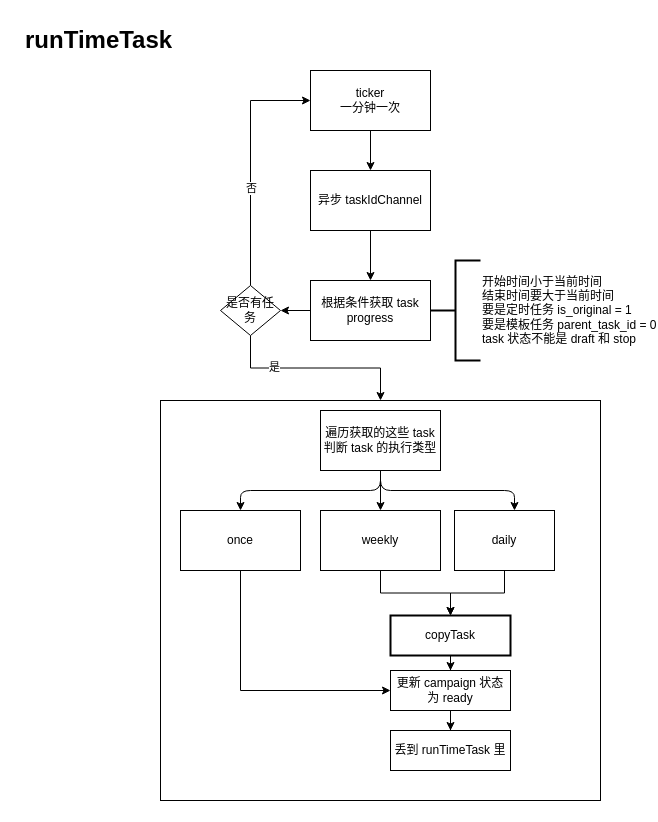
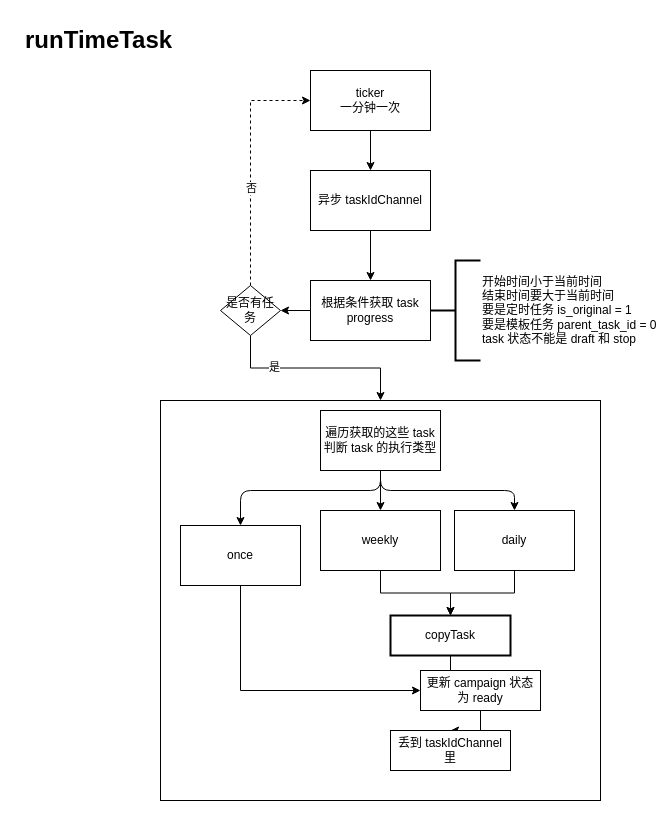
edge "是否有任务" -> "ticker 一分钟一次": style solid -> dashed
node "once": moved (241, 541) -> (241, 556)
node "daily": size 100x60 -> 120x60
node "更新 campaign 状态 为 ready": moved (451, 691) -> (481, 691)
node "丢到 runTimeTask 里": label "丢到 runTimeTask 里" -> "丢到 taskIdChannel 里"
